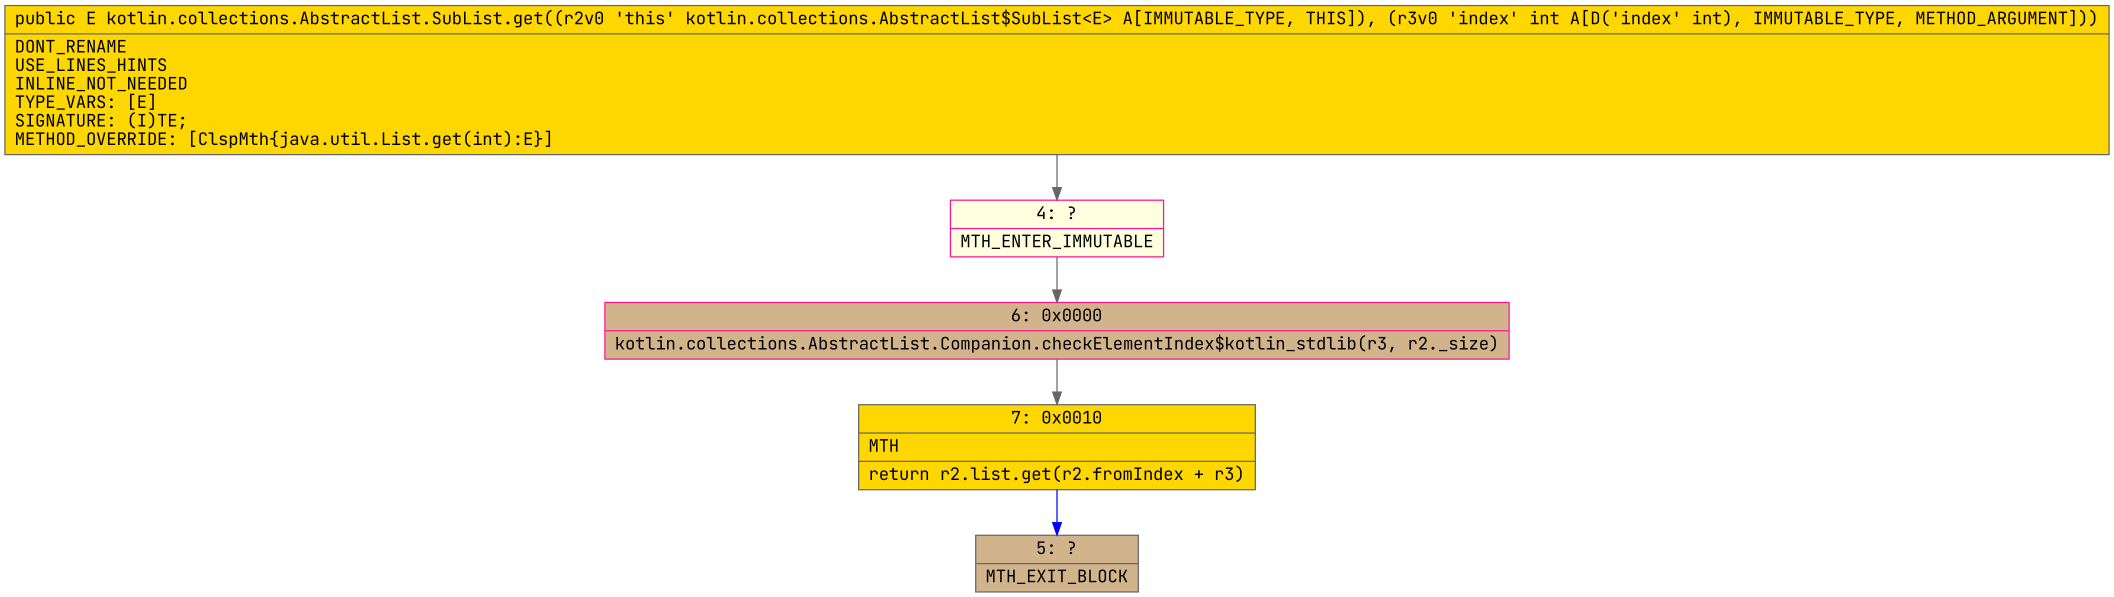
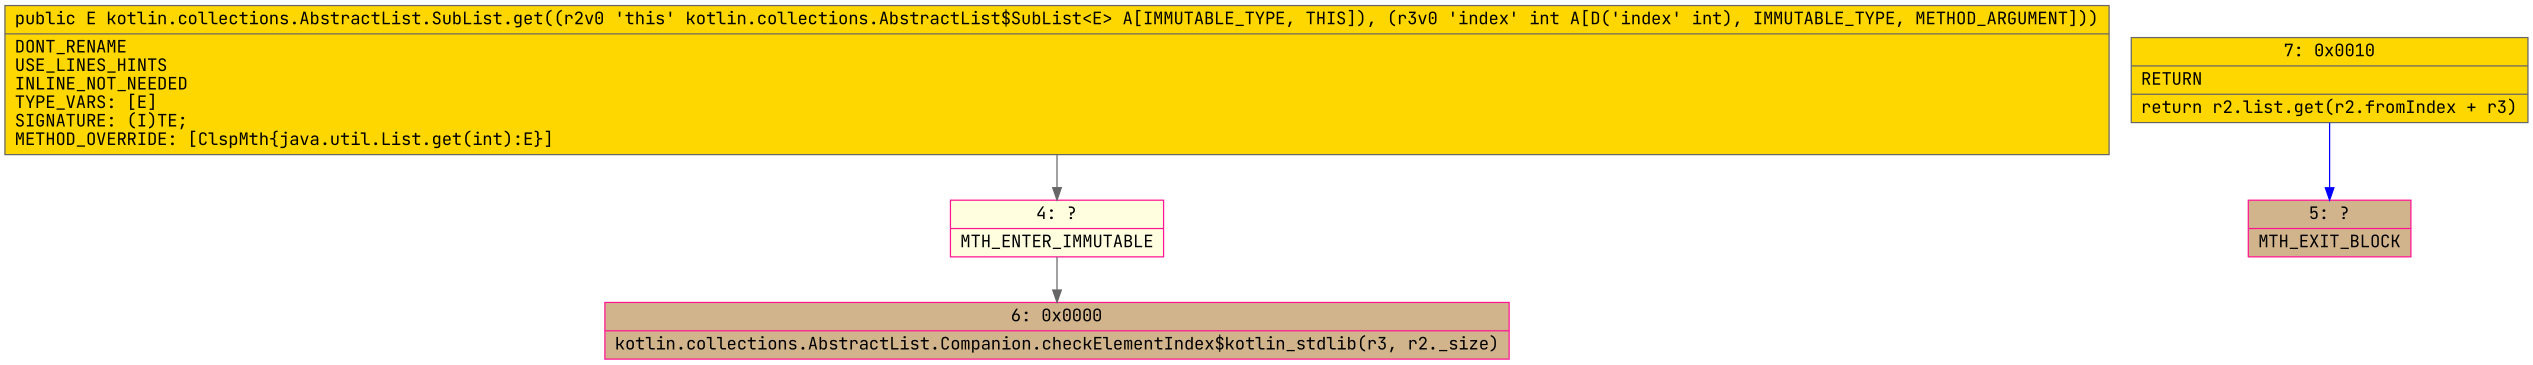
edge "6: 0x0000" -> "7: 0x0010": removed
node "7: 0x0010": text "MTH" -> "RETURN"
node "5: ?": color gray40 -> deeppink
